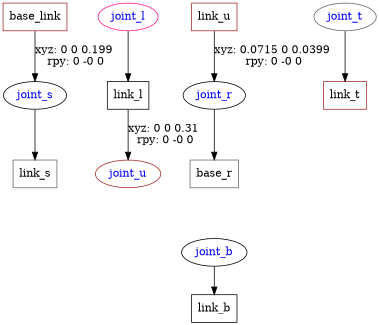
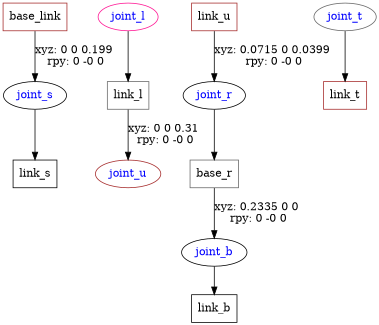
node "link_l": color black -> gray40
node "link_s": color gray40 -> black
edge "base_r" -> "joint_b": added, label "xyz: 0.2335 0 0 rpy: 0 -0 0"
